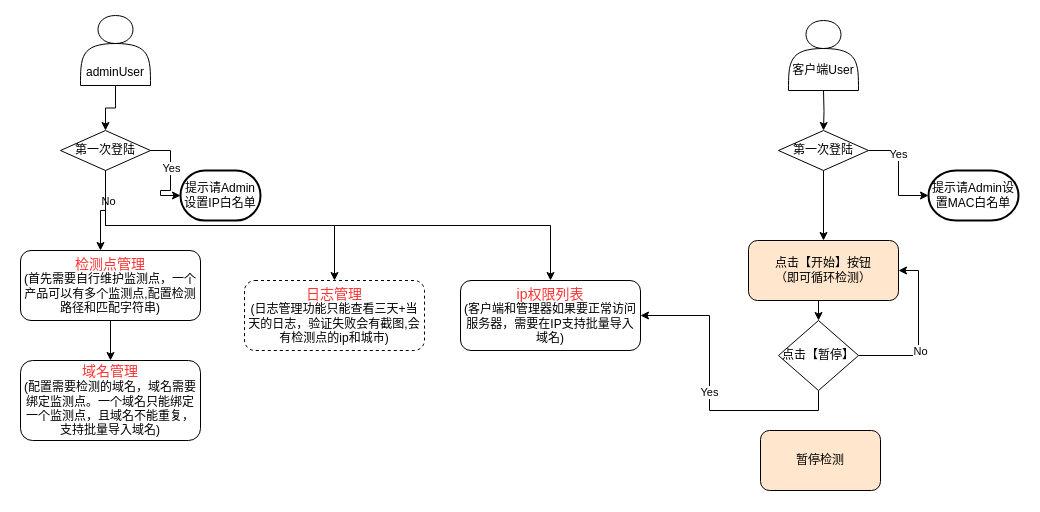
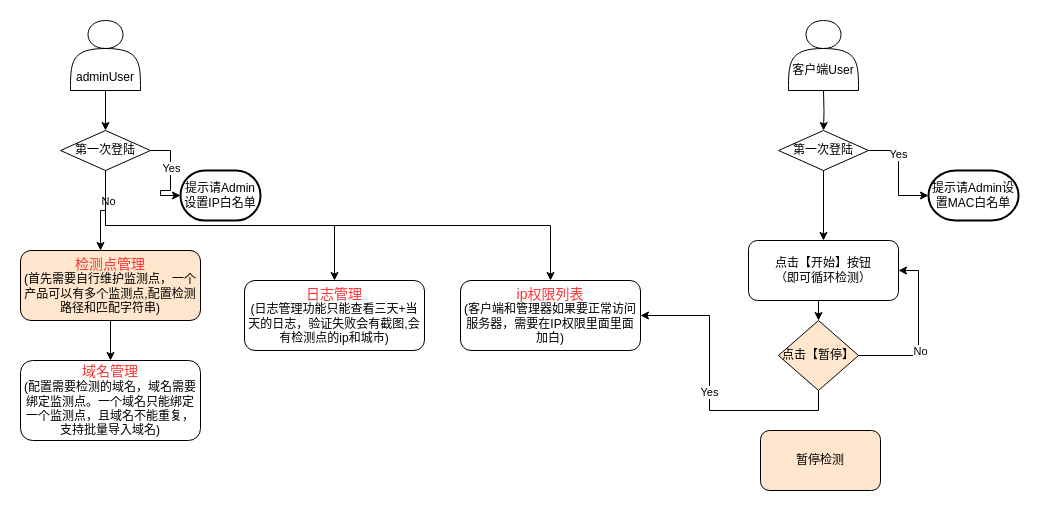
node "adminUser": moved (116, 51) -> (106, 56)
node "点击【开始】按钮 （即可循环检测）": fillcolor #ffe6cc -> #ffffff
node "检测点管理 (首先需要自行维护监测点，一个产品可以有多个监测点,配置检测路径和匹配字符串)": fillcolor #ffffff -> #ffe6cc
node "日志管理 (日志管理功能只能查看三天+当天的日志，验证失败会有截图,会有检测点的ip和城市)": style dashed -> solid
node "ip权限列表 (客户端和管理器如果要正常访问服务器，需要在IP支持批量导入域名)": label "ip权限列表 (客户端和管理器如果要正常访问服务器，需要在IP支持批量导入域名)" -> "ip权限列表 (客户端和管理器如果要正常访问服务器，需要在IP权限里面里面加白)"
node "点击【暂停】": fillcolor #ffffff -> #ffe6cc
